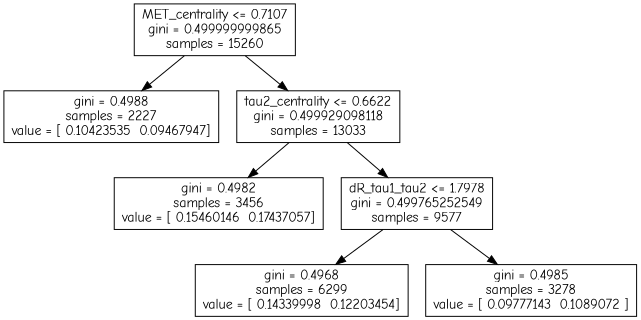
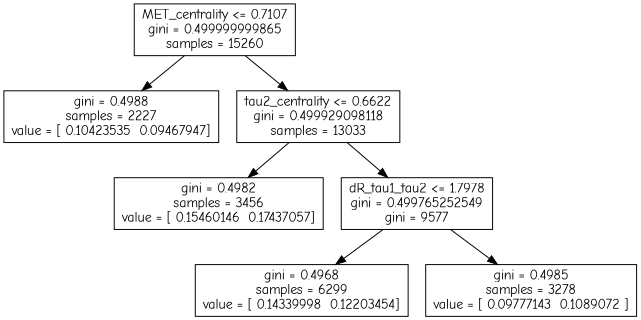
node "dR_tau1_tau2 <= 1.7978 gini = 0.499765252549 samples = 9577": label "dR_tau1_tau2 <= 1.7978 gini = 0.499765252549 samples = 9577" -> "dR_tau1_tau2 <= 1.7978 gini = 0.499765252549 gini = 9577"
